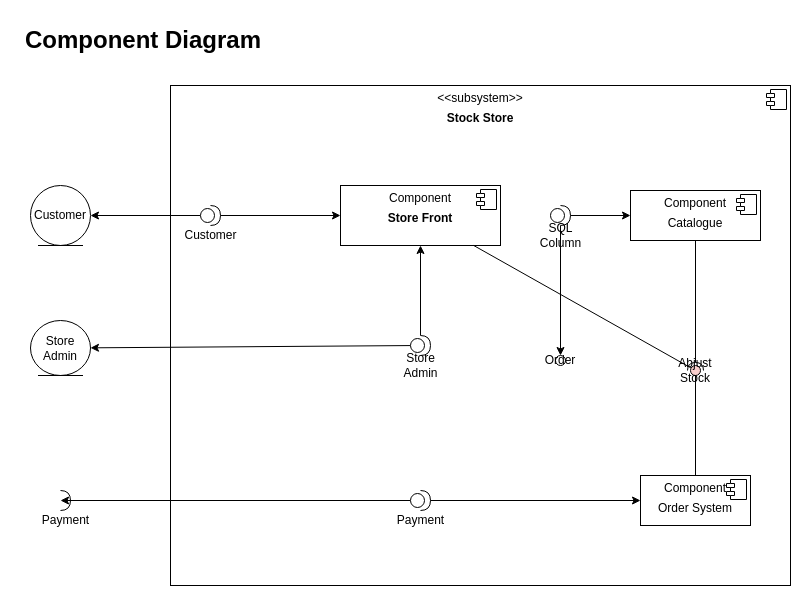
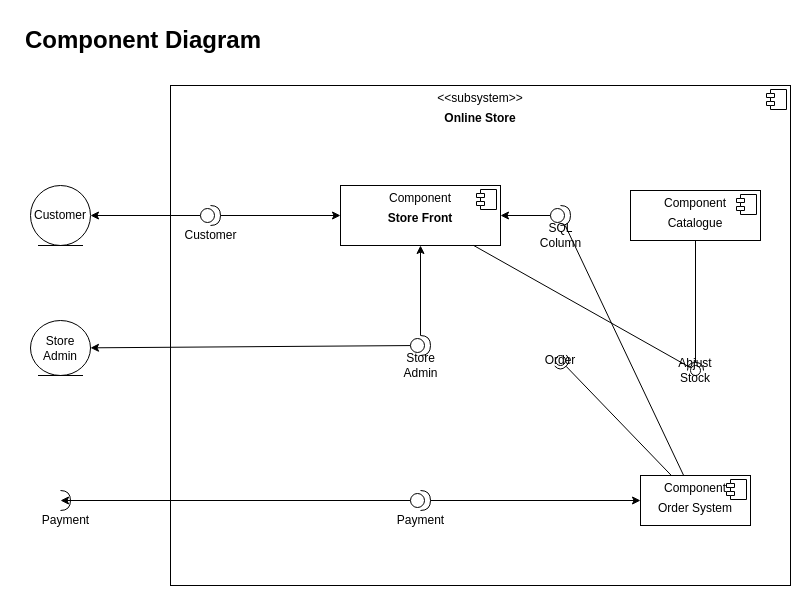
node "<<subsystem>> Stock Store": label "<<subsystem>> Stock Store" -> "<<subsystem>> Online Store"
edge "SQL Column" -> "Component Catalogue": removed
edge "SQL Column" -> "Order": now "SQL Column" -> "Component Store Front"
node "Abjust Stock": fillcolor #f8cecc -> #ffffff
edge "Component Order System" -> "Order": added
edge "Abjust Stock" -- "Component Order System": now "SQL Column" -- "Component Order System"
